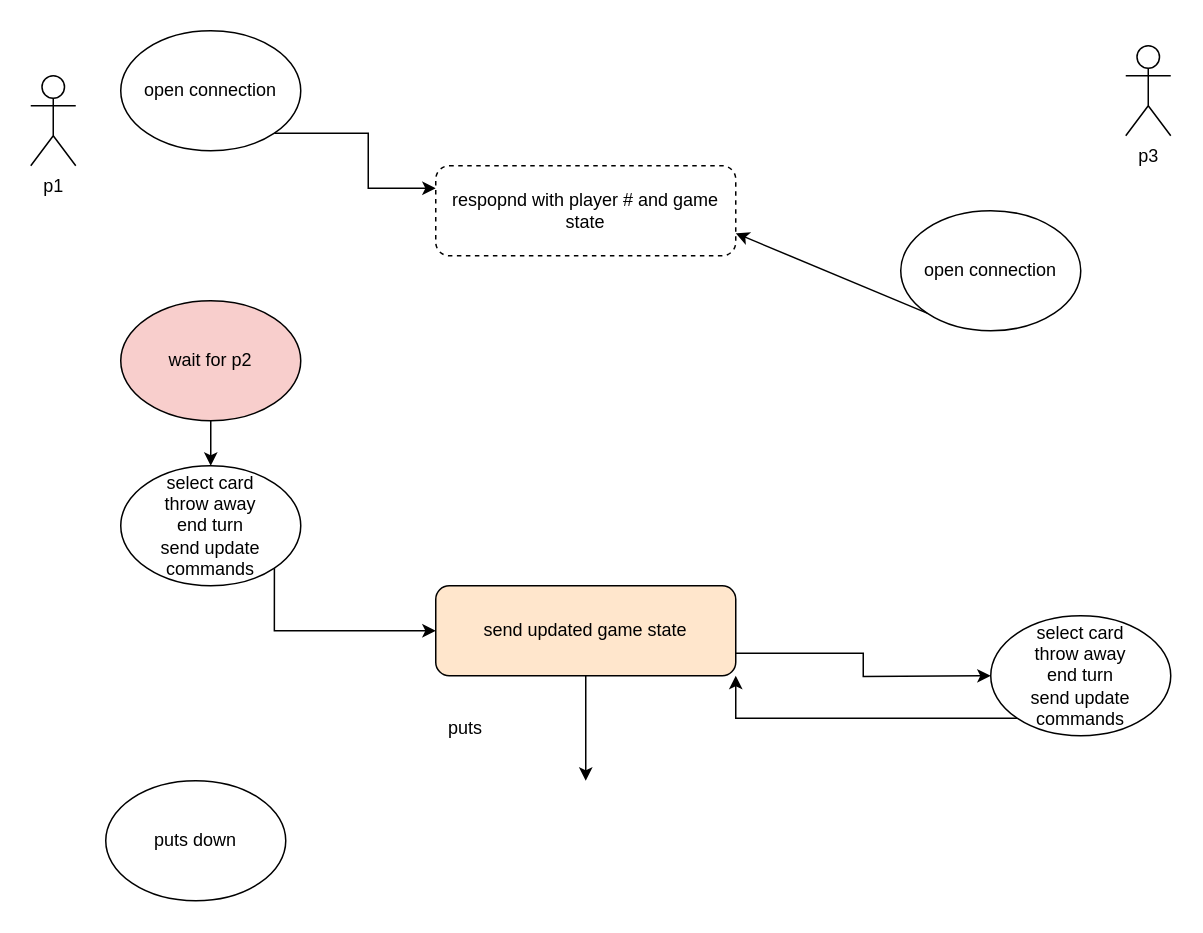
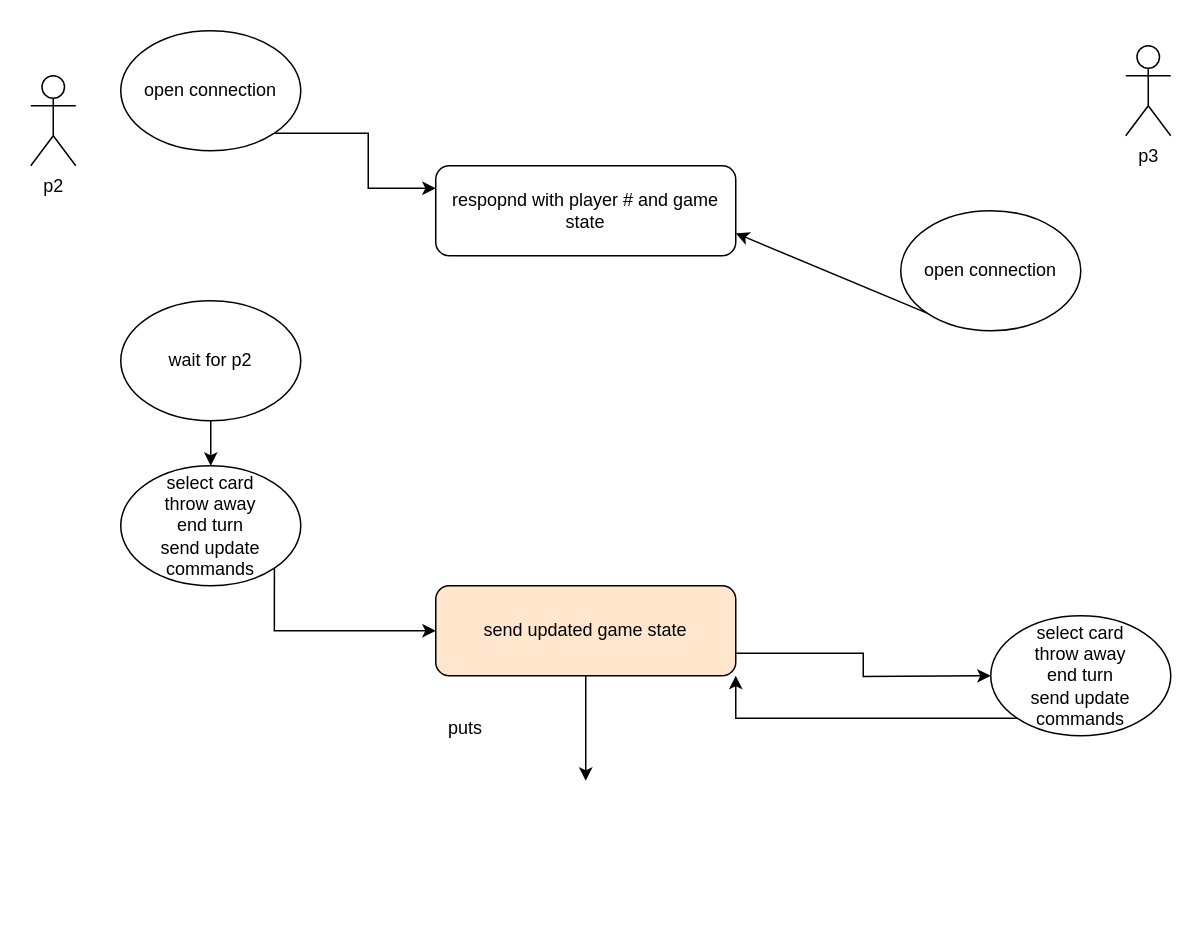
node "p1": label "p1" -> "p2"
node "respopnd with player # and game state": style dashed -> solid
node "wait for p2": fillcolor #f8cecc -> #ffffff
node "puts down": removed
